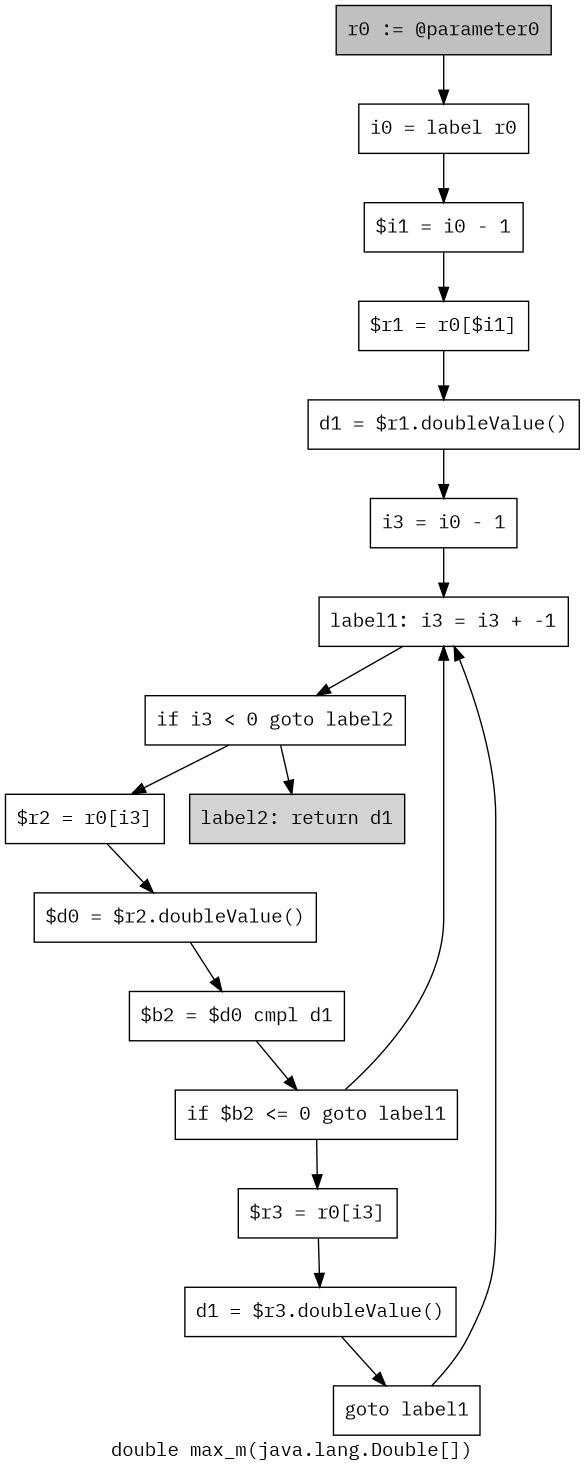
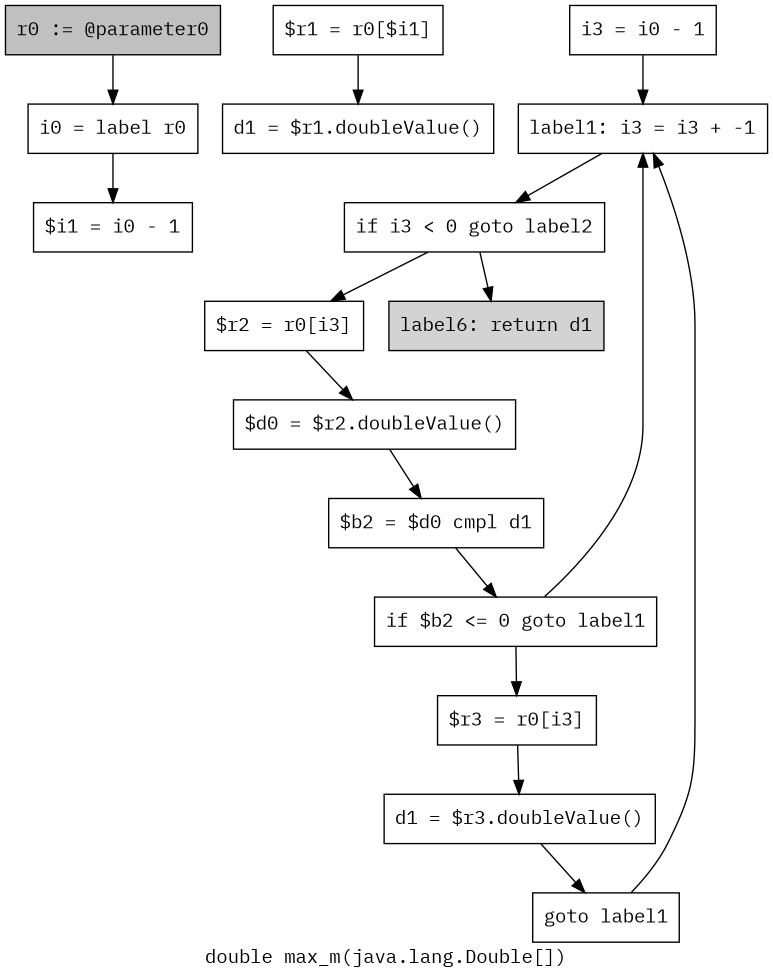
edge "$i1 = i0 - 1" -> "$r1 = r0[$i1]": removed
edge "d1 = $r1.doubleValue()" -> "i3 = i0 - 1": removed
node "label2: return d1": label "label2: return d1" -> "label6: return d1"
